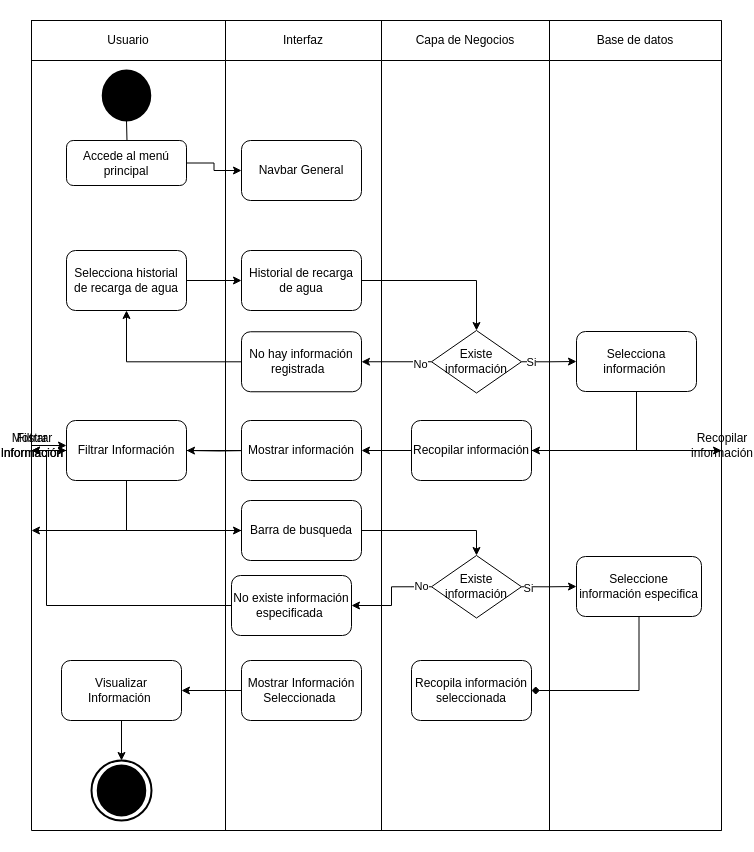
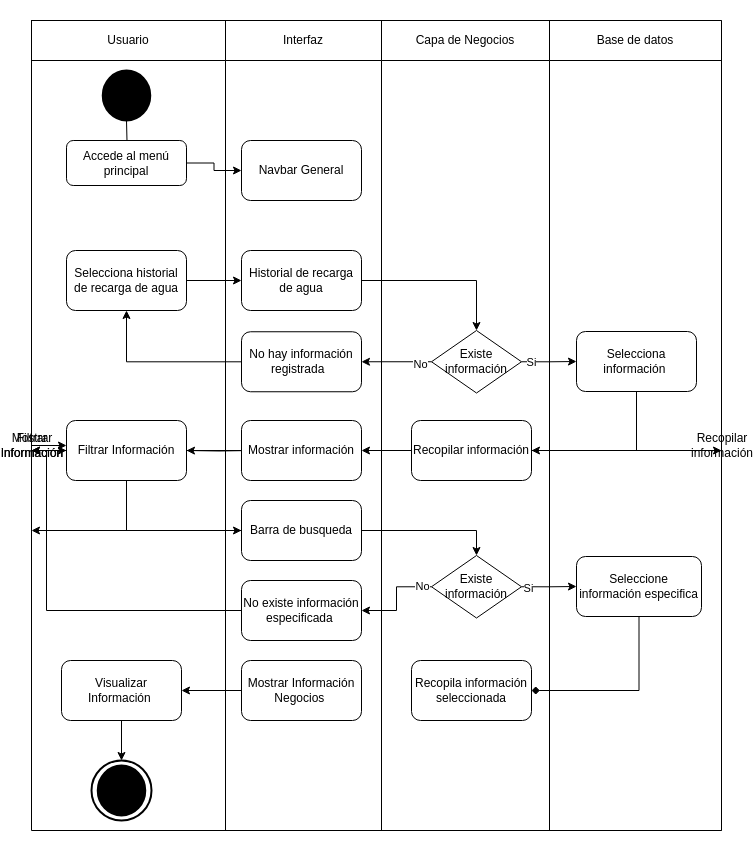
node "No existe información especificada": moved (292, 606) -> (302, 611)
node "Mostrar Información Seleccionada": label "Mostrar Información Seleccionada" -> "Mostrar Información Negocios"
